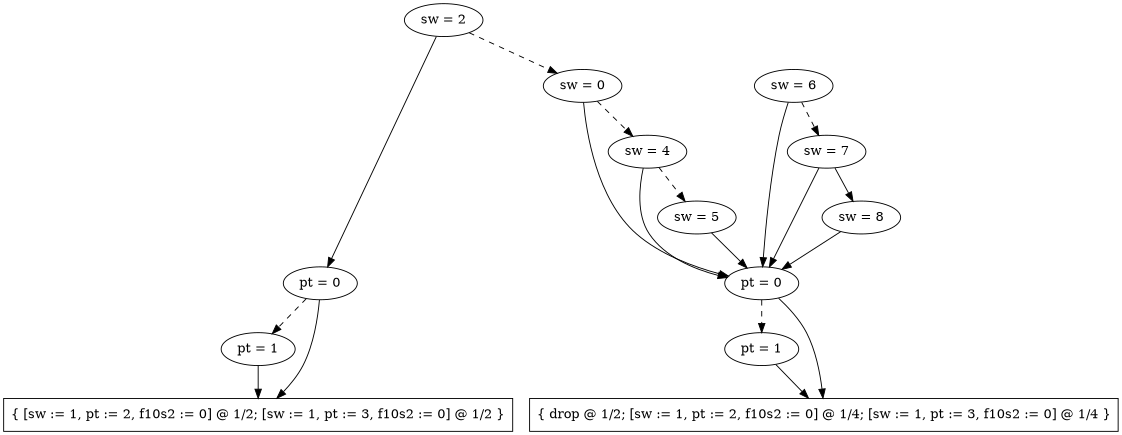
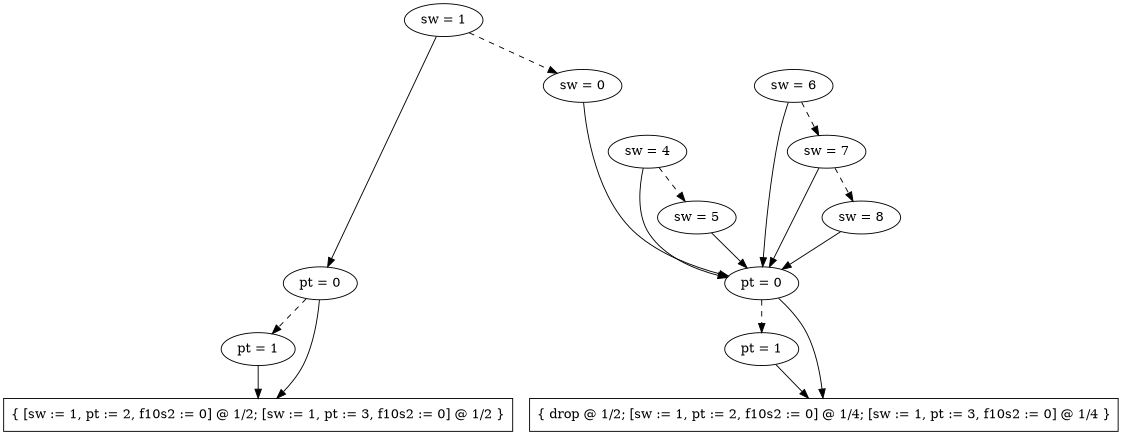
node "sw = 2": label "sw = 2" -> "sw = 1"
edge "sw = 0" -> "sw = 4": removed
edge "sw = 7" -> "sw = 8": style solid -> dashed
